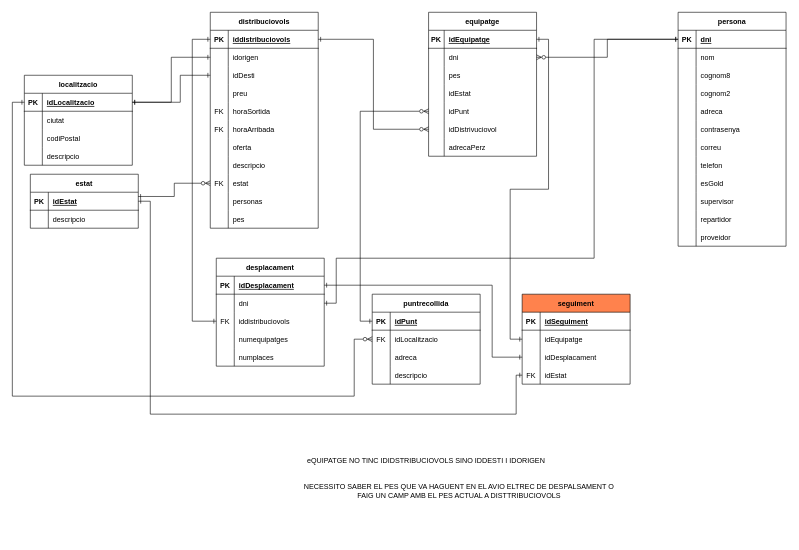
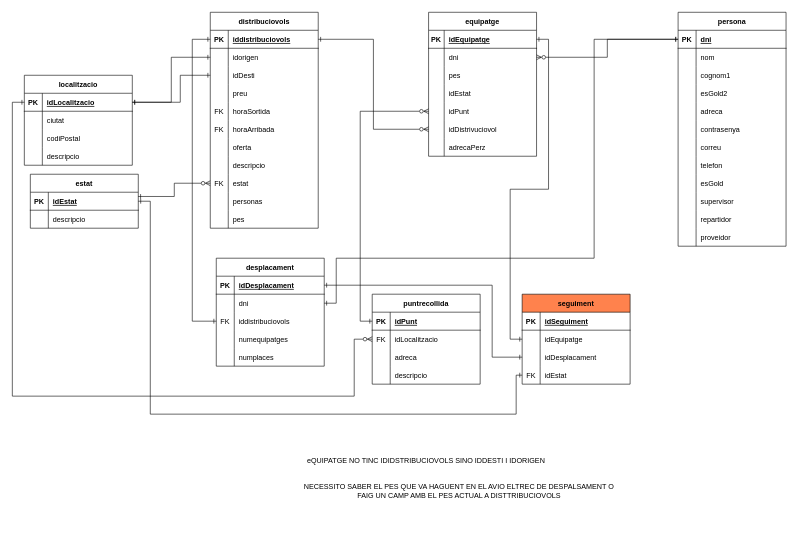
node "cognom8": label "cognom8" -> "cognom1"
node "cognom2": label "cognom2" -> "esGold2"
